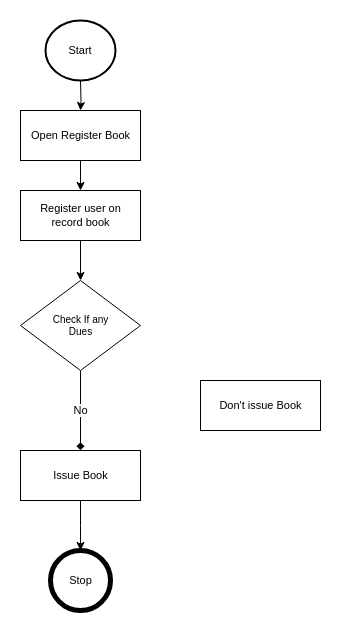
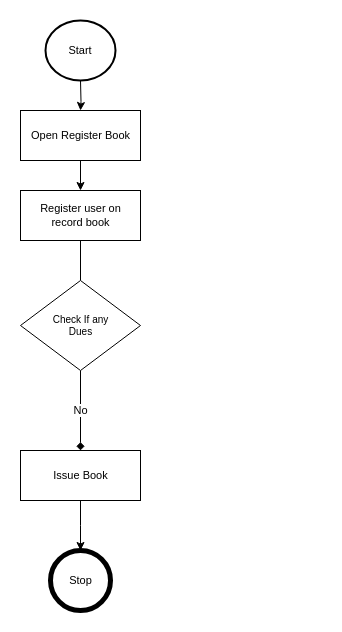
edge "Register user on record book" -> "Check If any Dues": arrowhead classic -> none
node "Don't issue Book": removed
